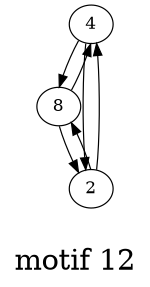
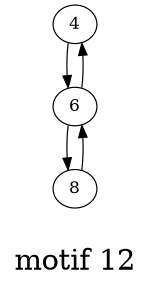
edge "4" -> "8": removed
edge "8" -> "4": removed
node "2": label "2" -> "6"
